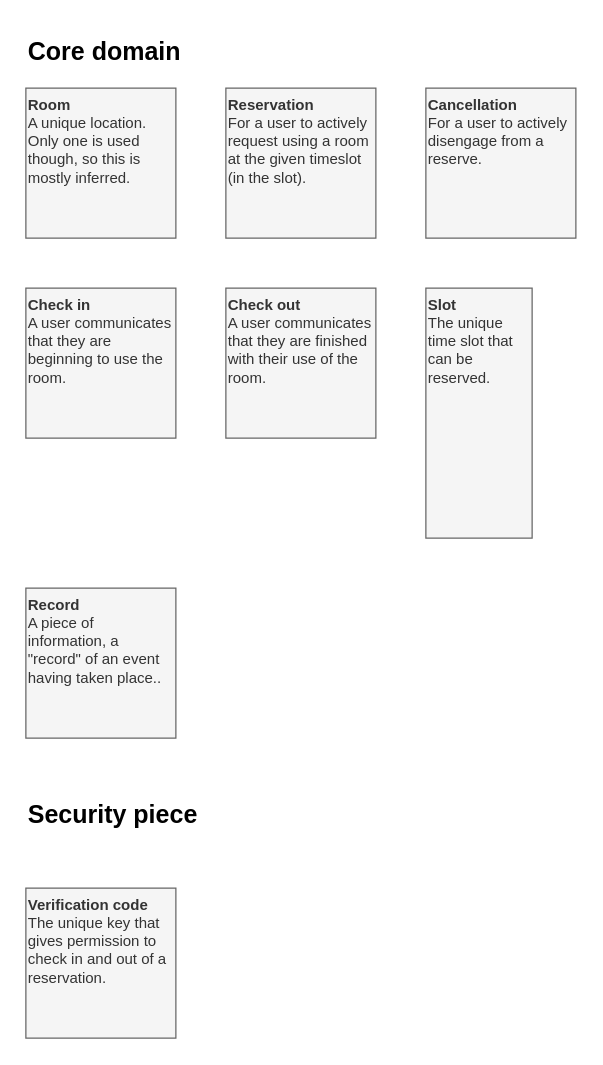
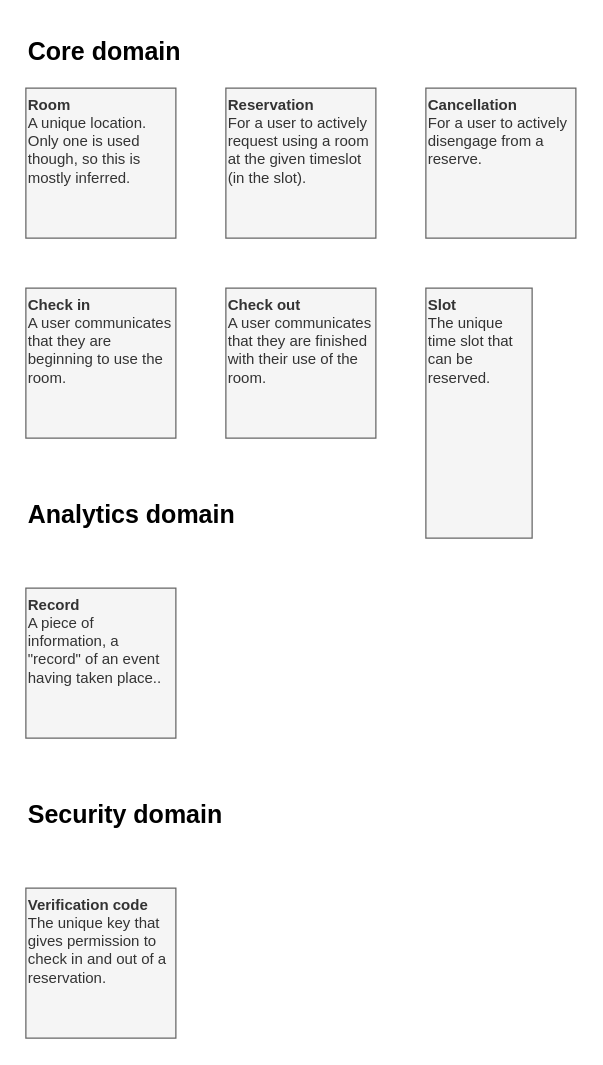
node "Analytics domain": added
node "Security piece": label "Security piece" -> "Security domain"
